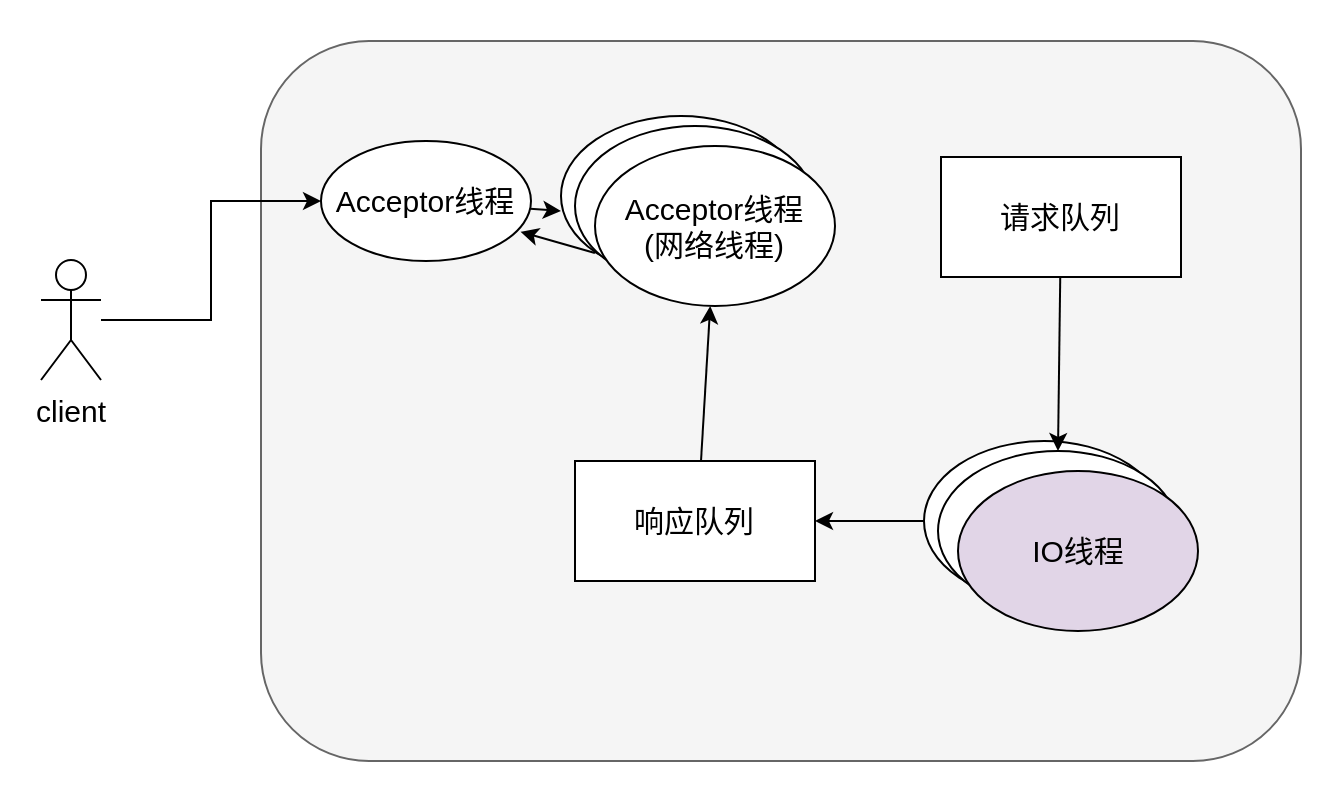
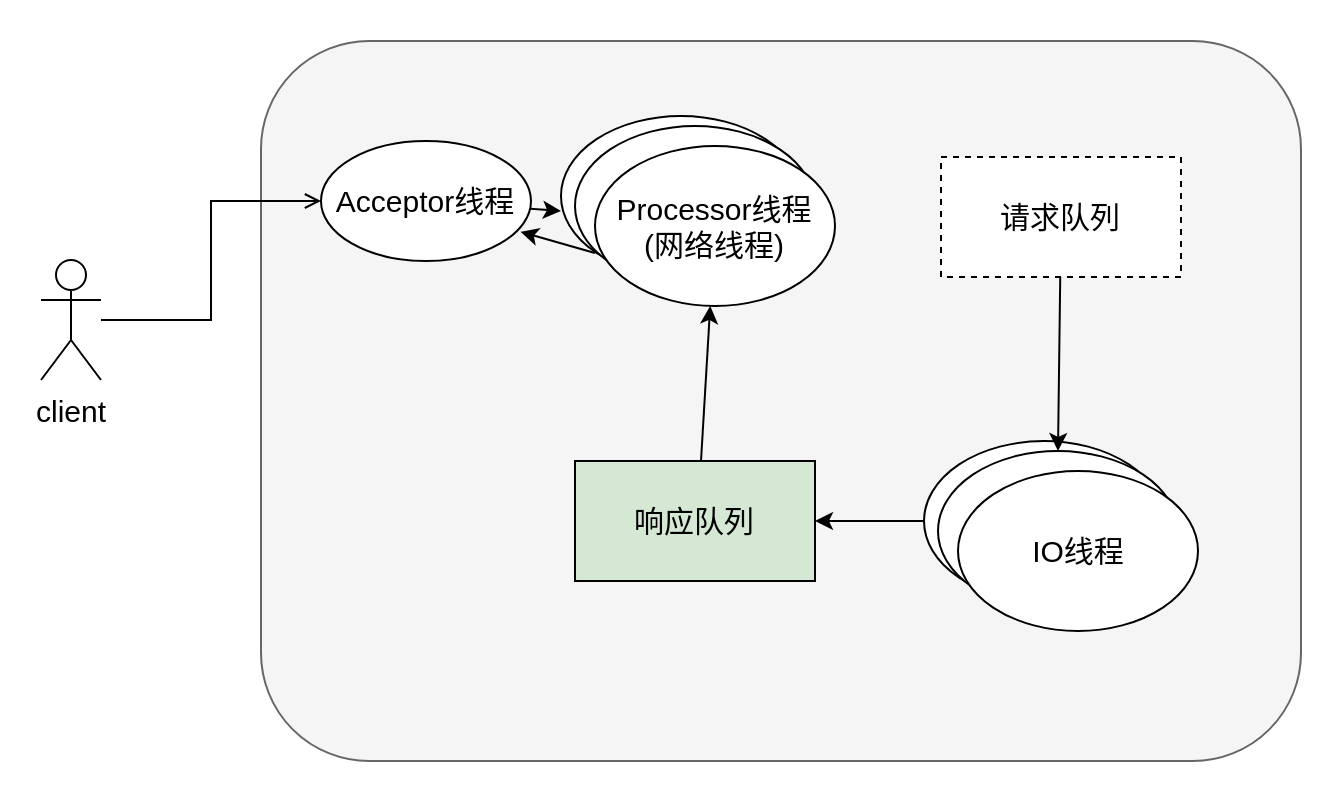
edge "client" -> "Acceptor线程": arrowhead classic -> open
node "请求队列": style solid -> dashed
node "Acceptor线程(网络线程)": label "Acceptor线程(网络线程)" -> "Processor线程(网络线程)"
node "响应队列": fillcolor #ffffff -> #d5e8d4
node "IO线程": fillcolor #e1d5e7 -> #ffffff
